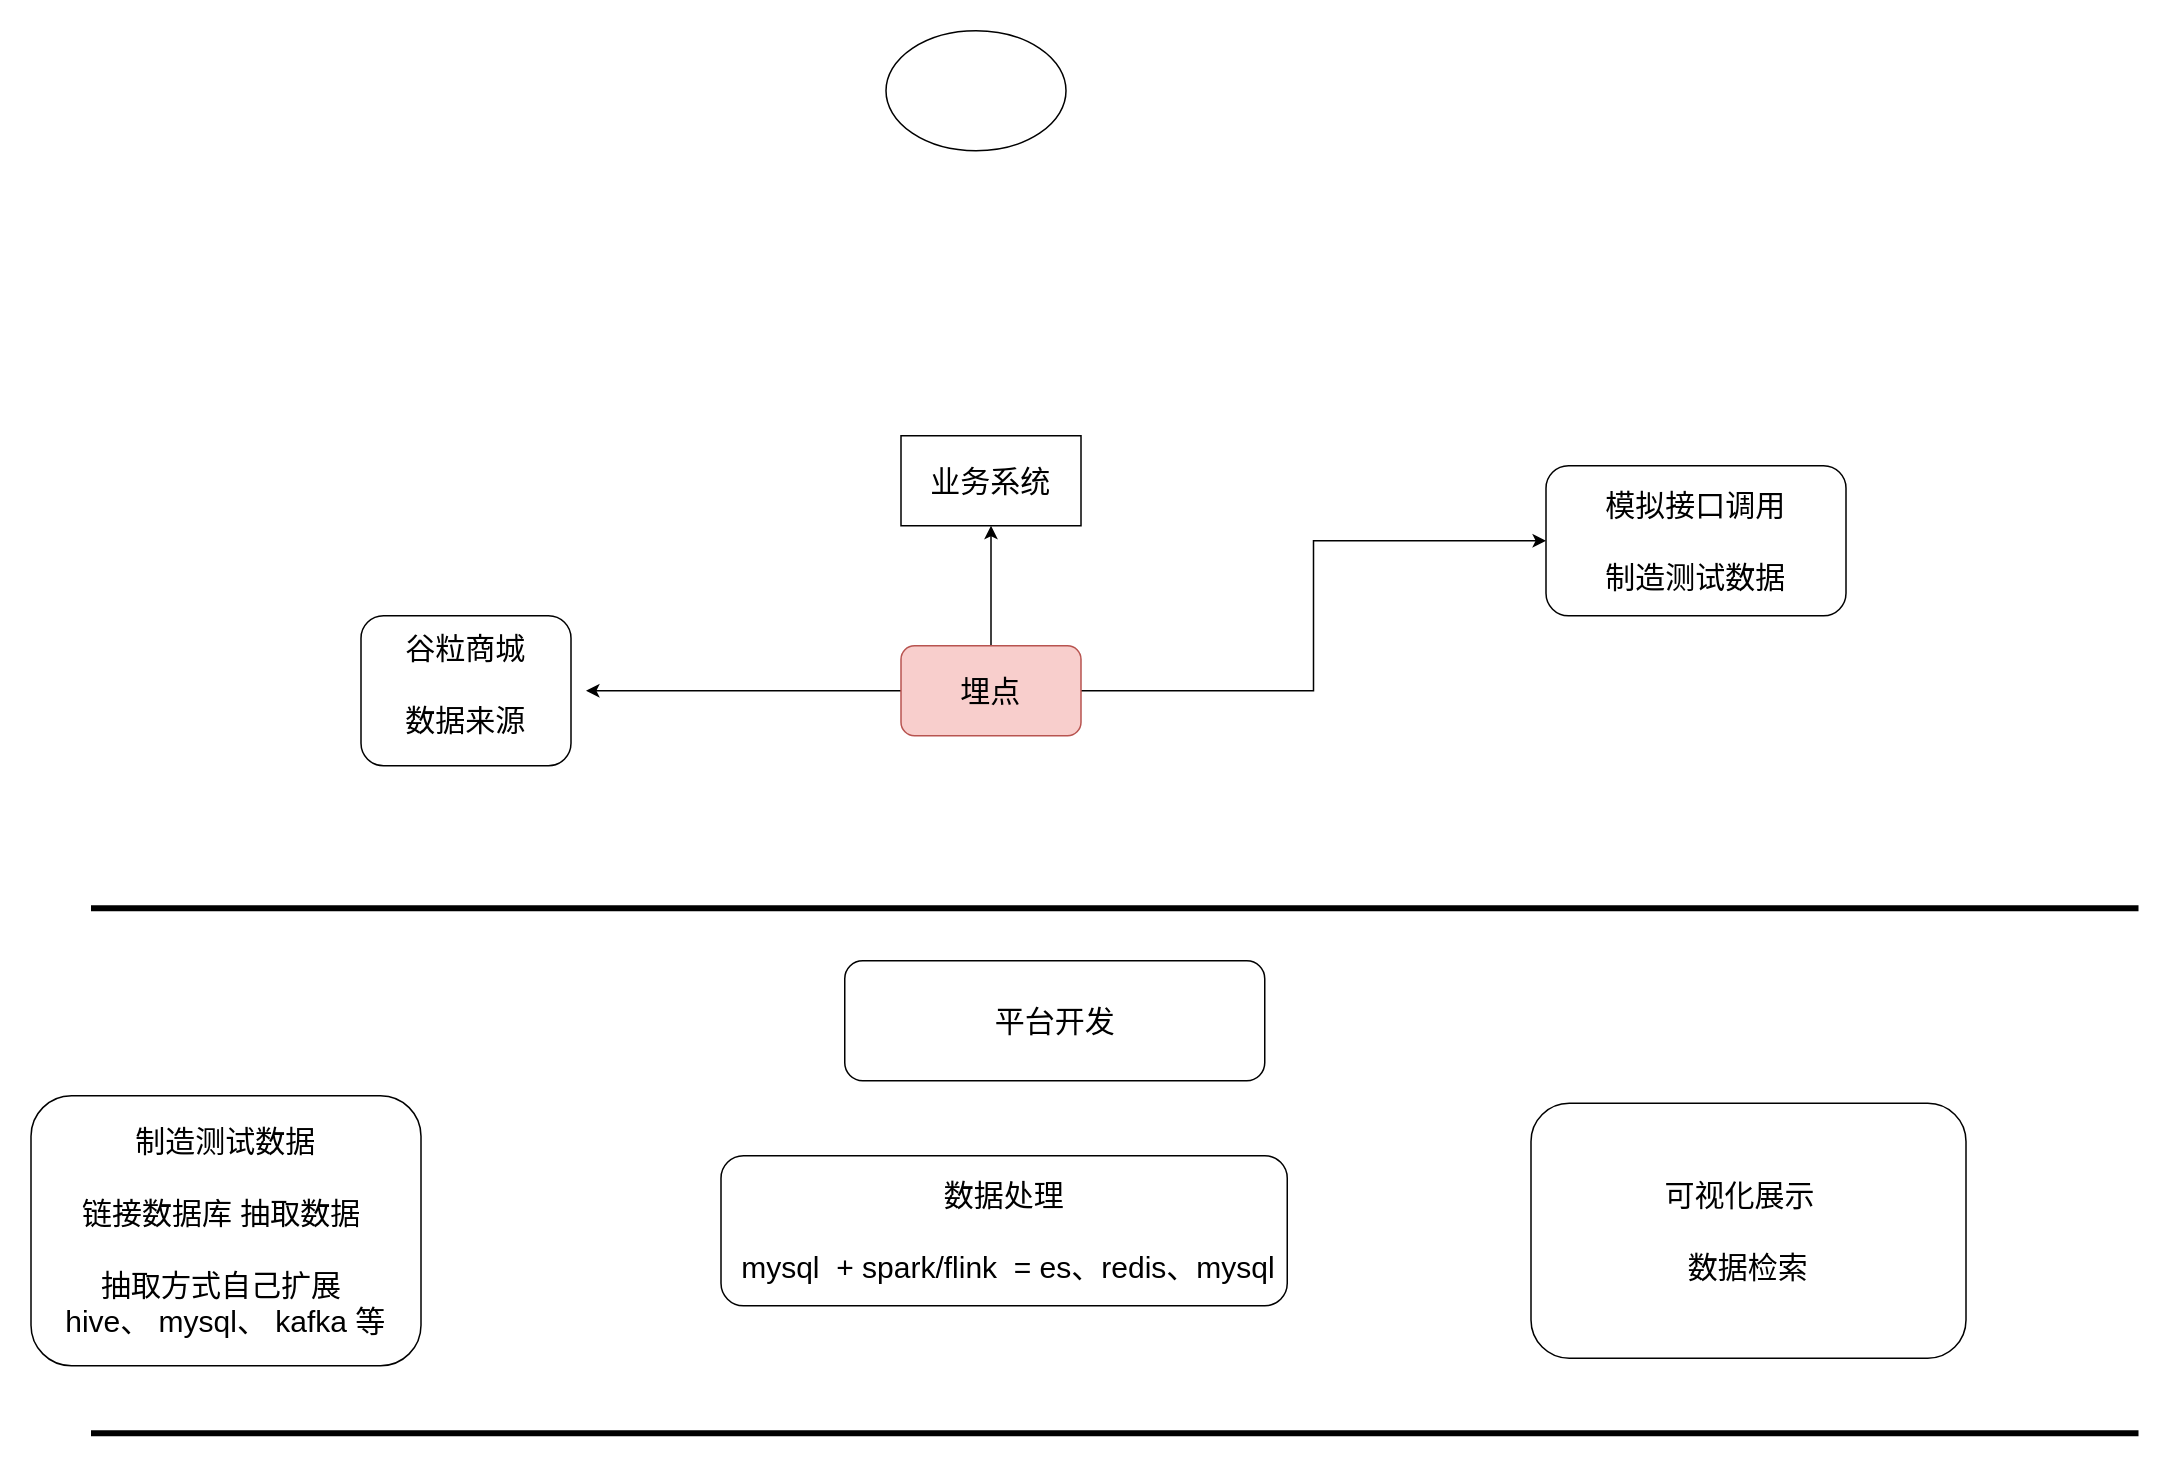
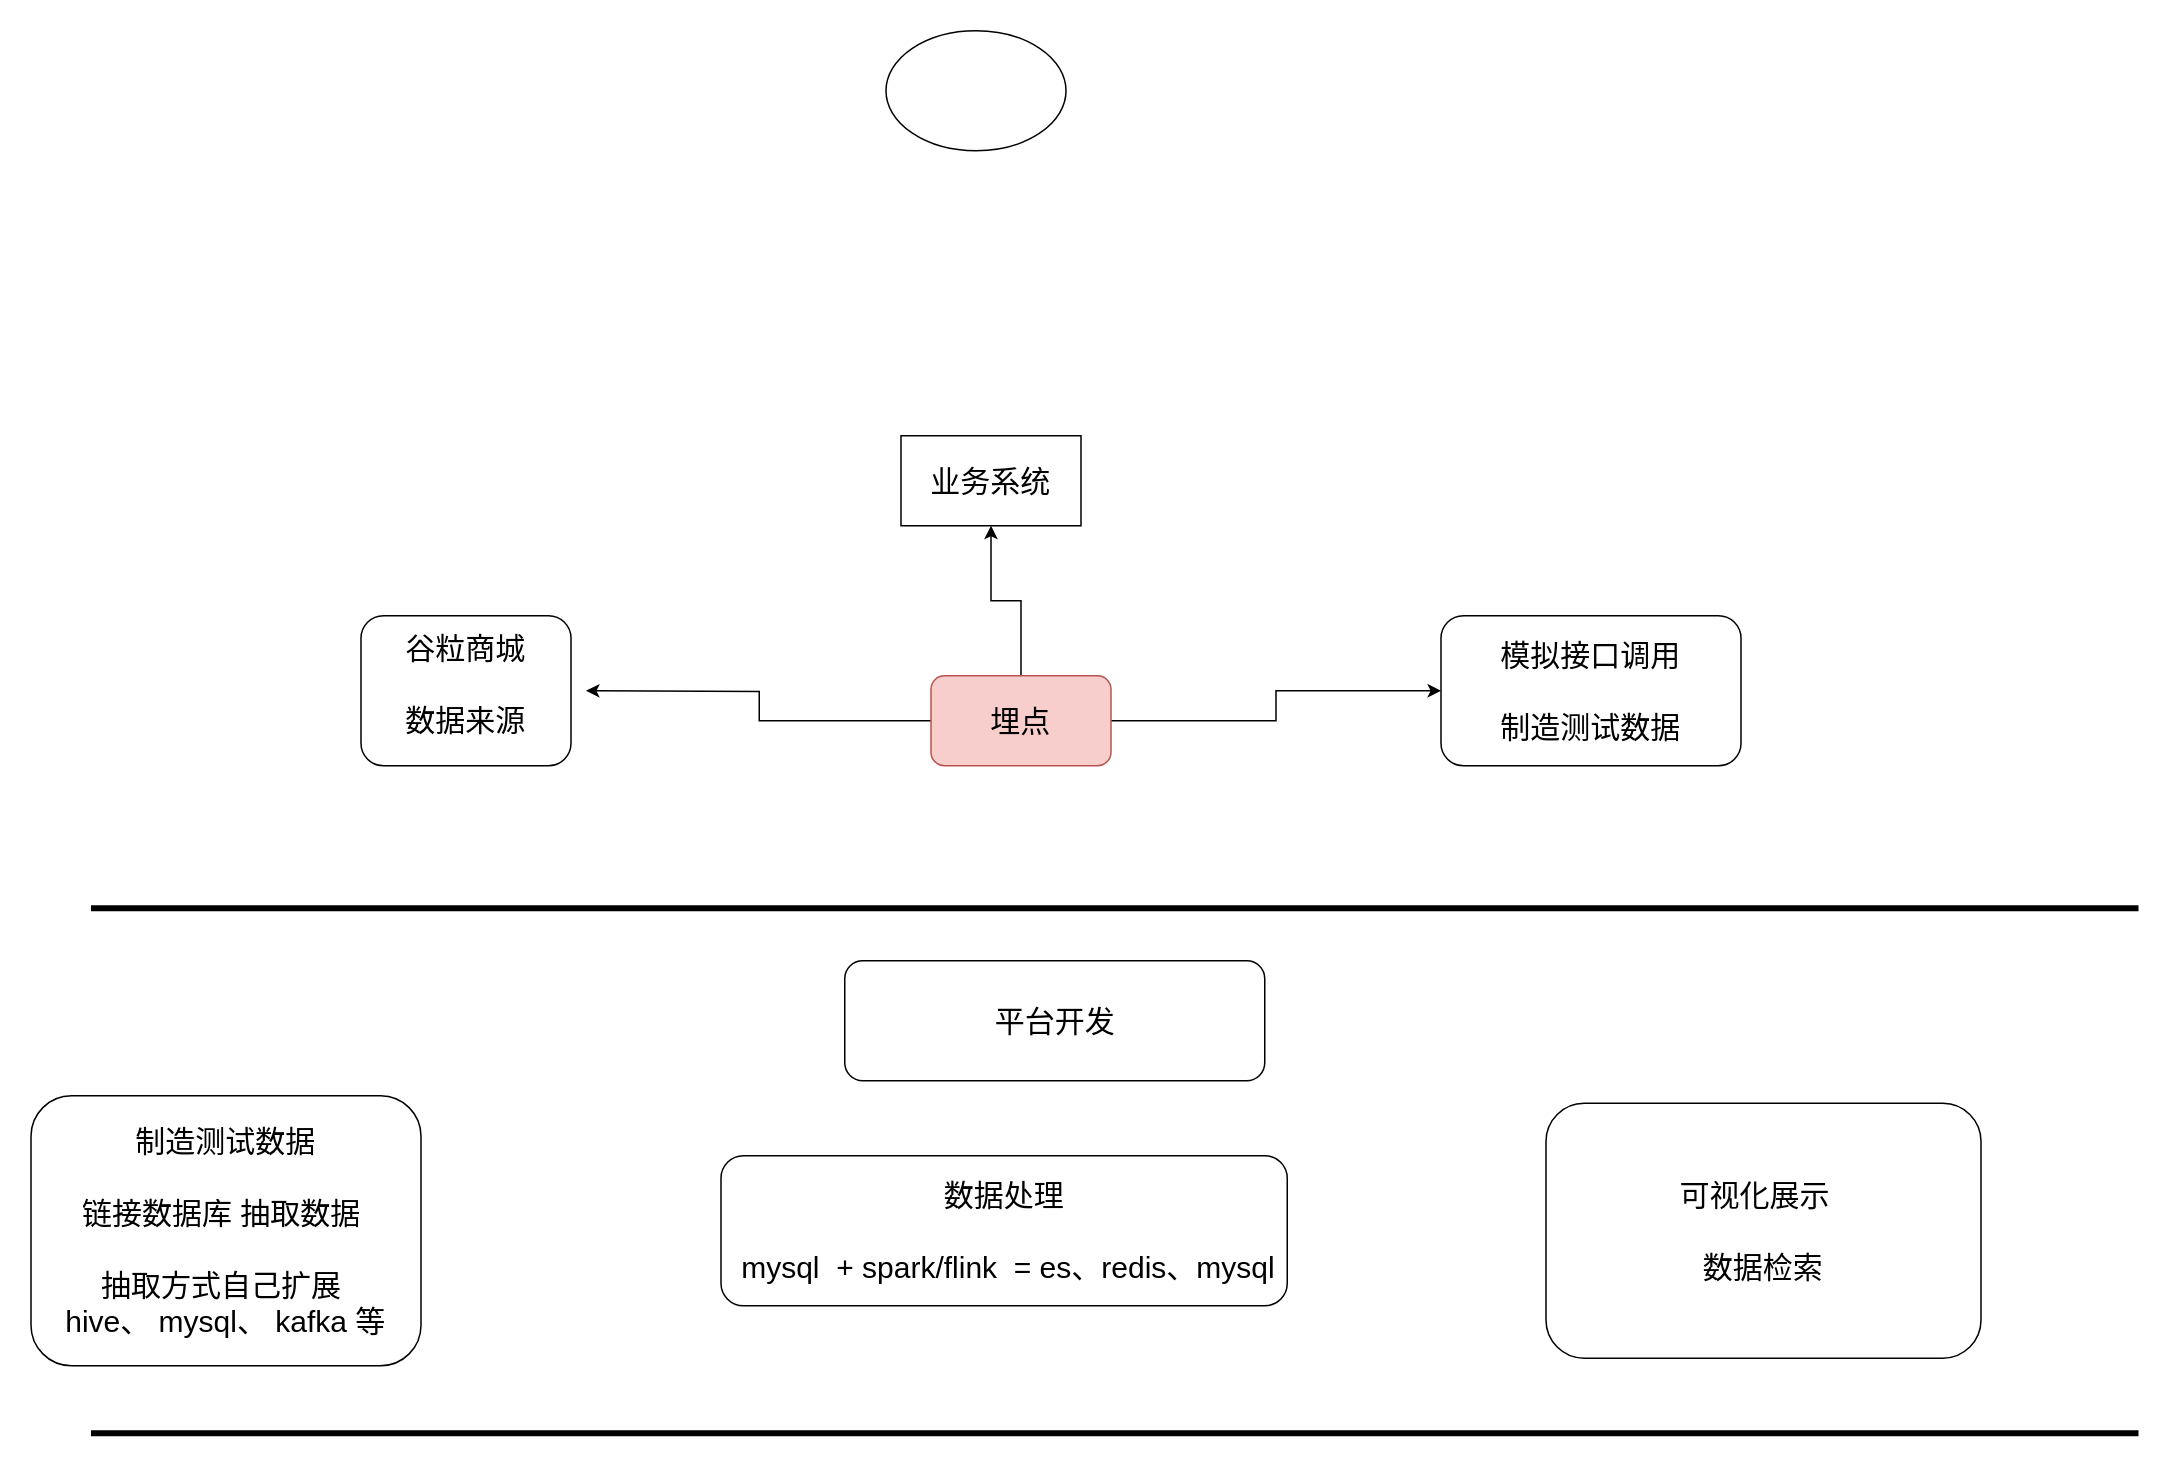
node "模拟接口调用 制造测试数据": moved (1696, 541) -> (1591, 691)
node "埋点": moved (991, 691) -> (1021, 721)
node "可视化展示 数据检索": moved (1748, 1231) -> (1763, 1231)
